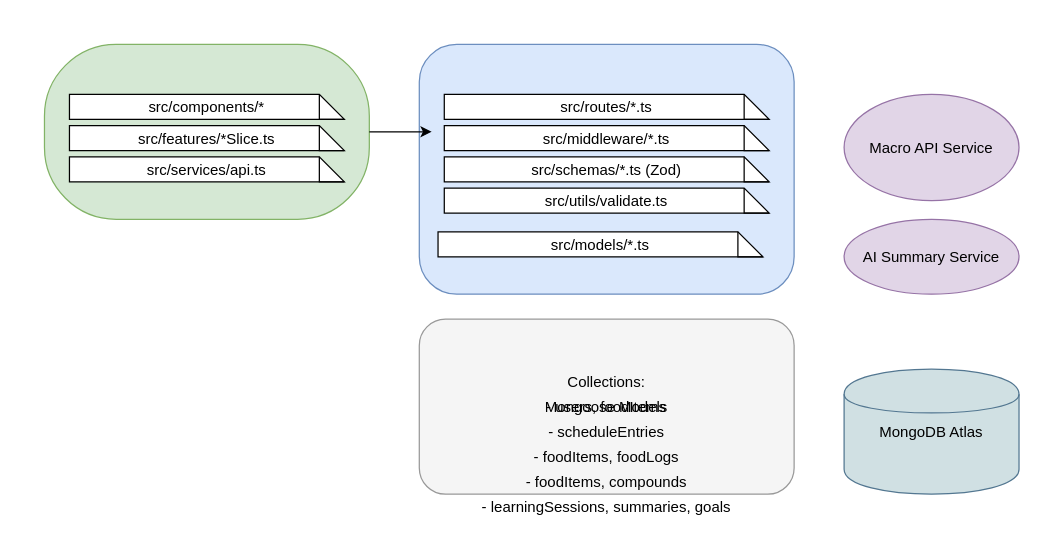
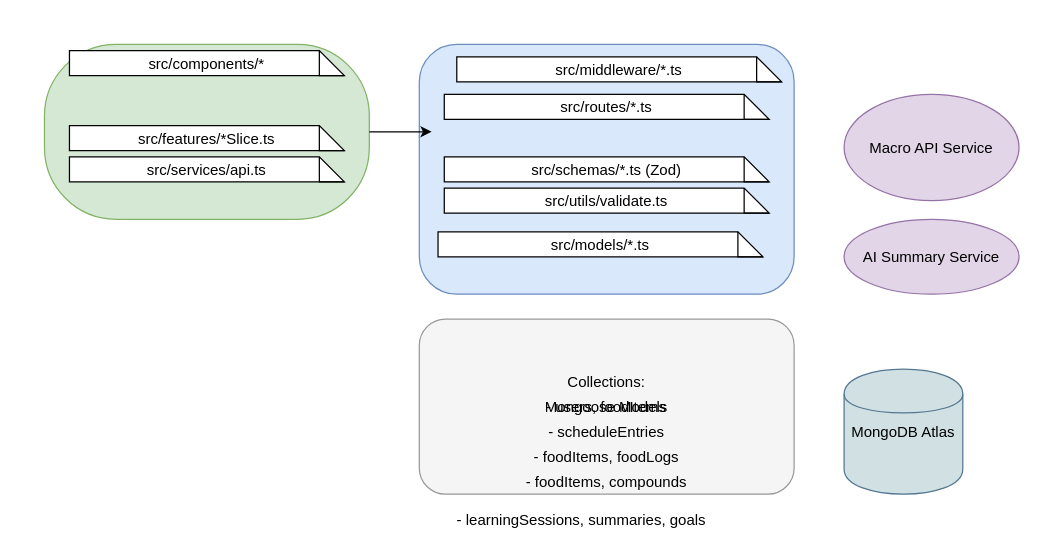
node "src/components/*": moved (207, 107) -> (207, 63)
node "src/middleware/*.ts": moved (607, 138) -> (619, 69)
node "MongoDB Atlas": size 175x125 -> 119x125
node "- learningSessions, summaries, goals": moved (607, 507) -> (582, 519)
